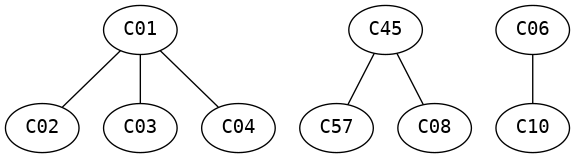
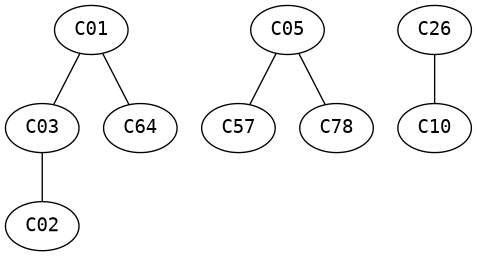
node "C45": label "C45" -> "C05"
node "C06": label "C06" -> "C26"
edge "C01" -- "C02": now "C03" -- "C02"
node "C04": label "C04" -> "C64"
node "C08": label "C08" -> "C78"
